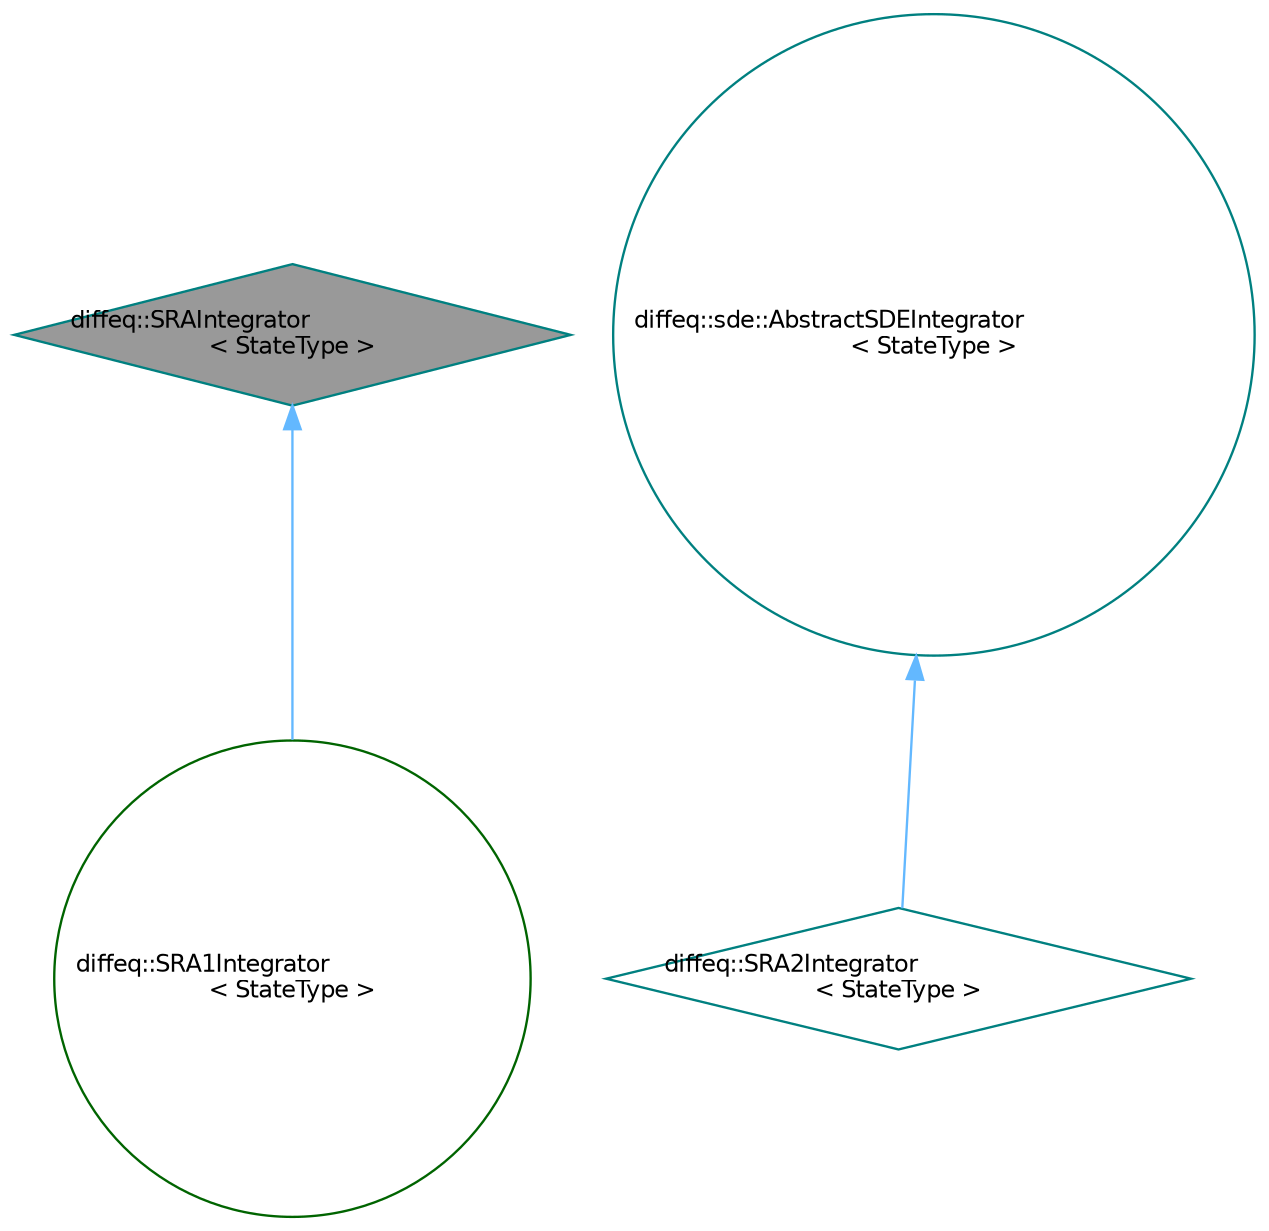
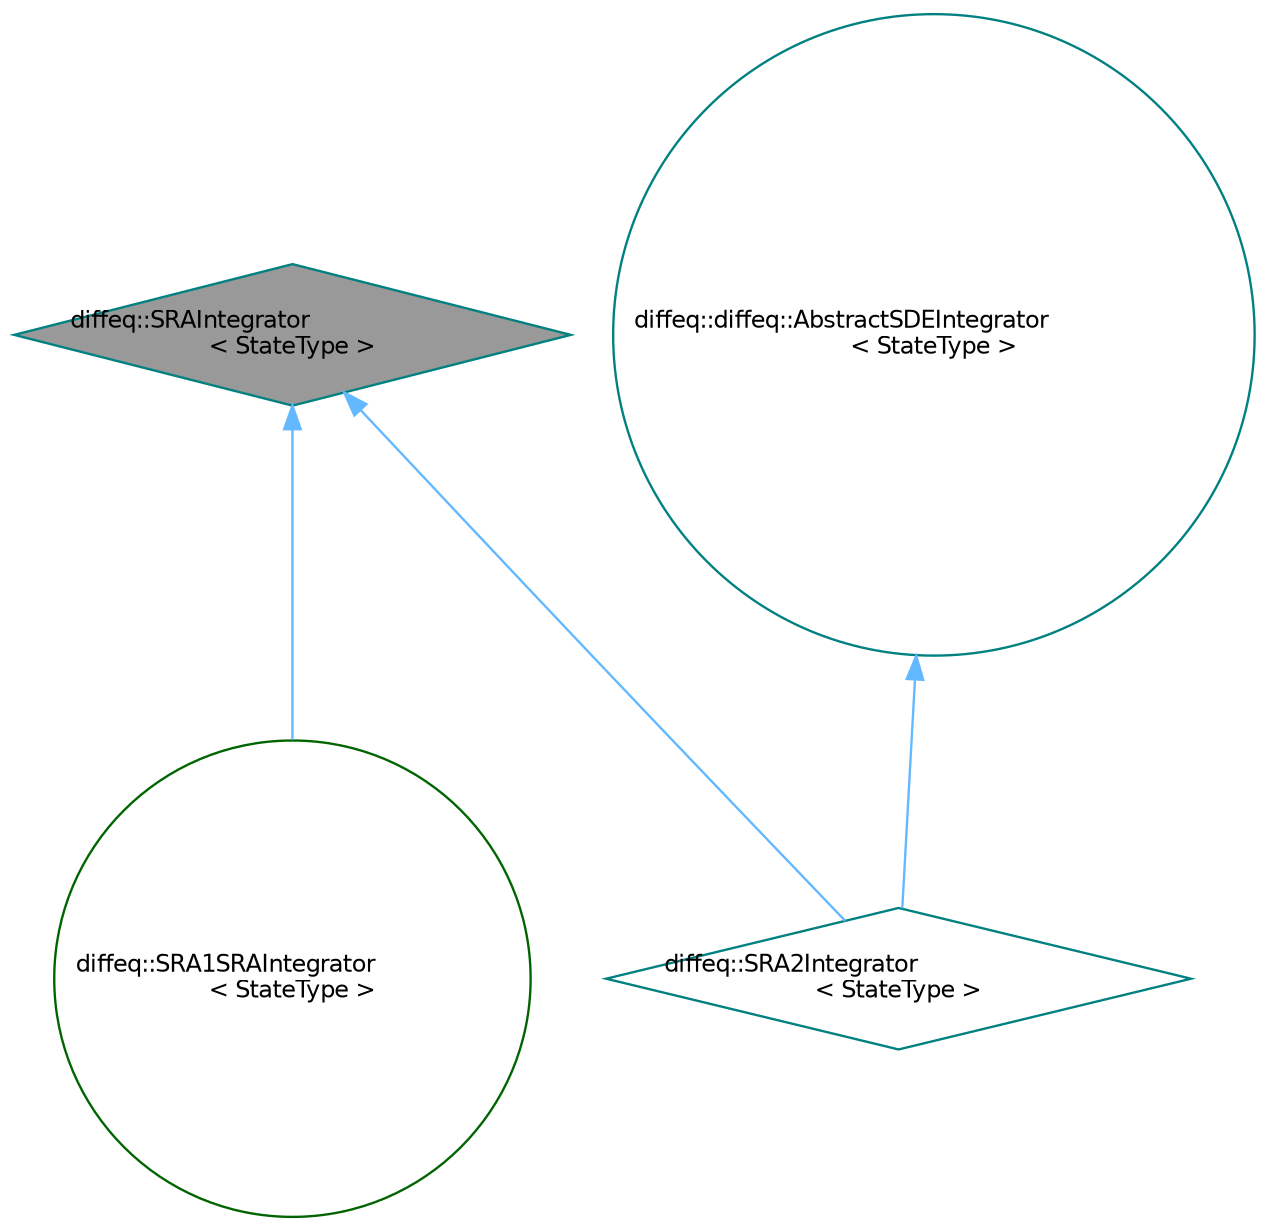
node "diffeq::sde::AbstractSDEIntegrator < StateType >": label "diffeq::sde::AbstractSDEIntegrator < StateType >" -> "diffeq::diffeq::AbstractSDEIntegrator < StateType >"
edge "diffeq::SRA2Integrator < StateType >" -> "diffeq::SRAIntegrator < StateType >": added
node "diffeq::SRA1Integrator < StateType >": label "diffeq::SRA1Integrator < StateType >" -> "diffeq::SRA1SRAIntegrator < StateType >"
